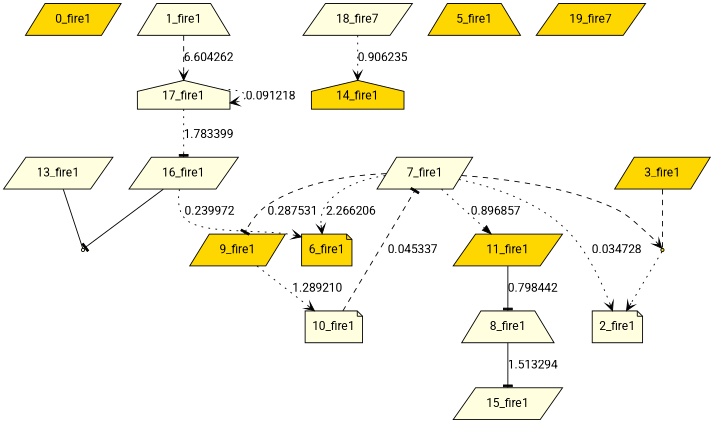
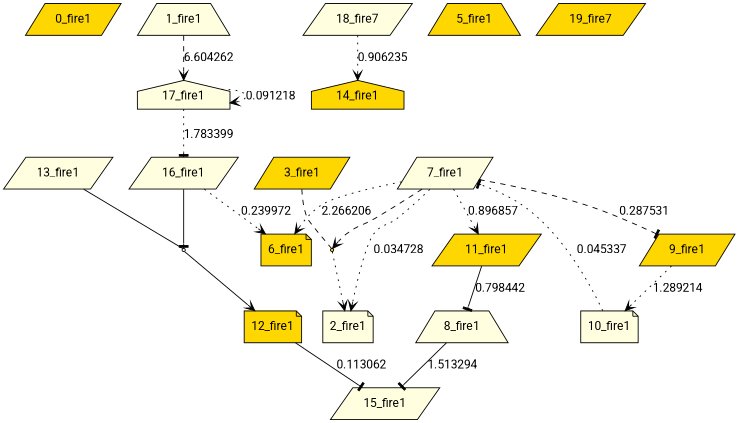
edge "7_fire1" -> "11_fire1": arrowhead normal -> vee
edge "10_fire1" -> "7_fire1": style dashed -> dotted
edge "9_fire1" -> "10_fire1": label "1.289210" -> "1.289214"
node "12_fire1": added
